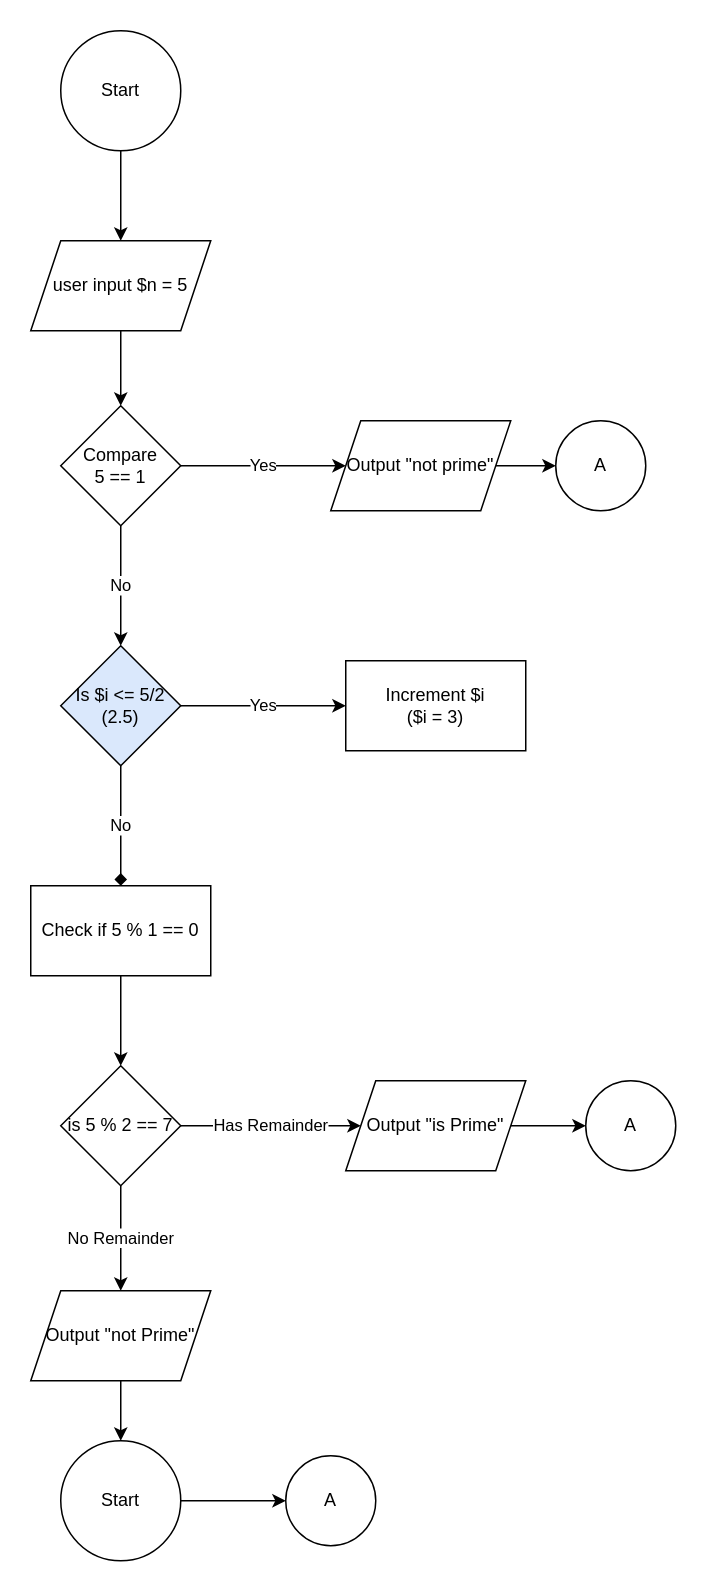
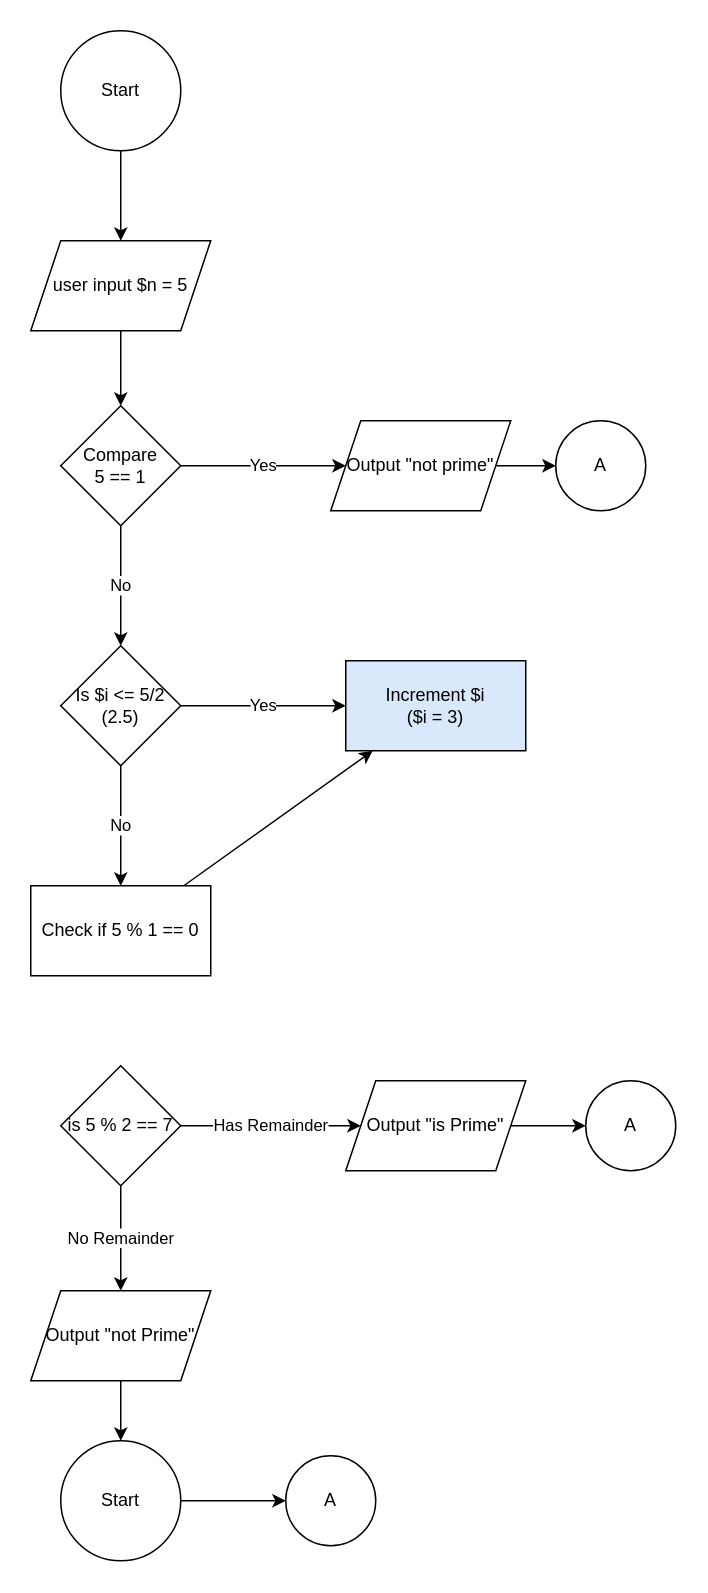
node "Is $i <= 5/2 (2.5)": fillcolor #dae8fc -> #ffffff
node "Increment $i ($i = 3)": fillcolor #ffffff -> #dae8fc
edge "Is $i <= 5/2 (2.5)" -> "Check if 5 % 1 == 0": arrowhead diamond -> classic
edge "Check if 5 % 1 == 0" -> "is 5 % 2 == 7": now "Check if 5 % 1 == 0" -> "Increment $i ($i = 3)"
